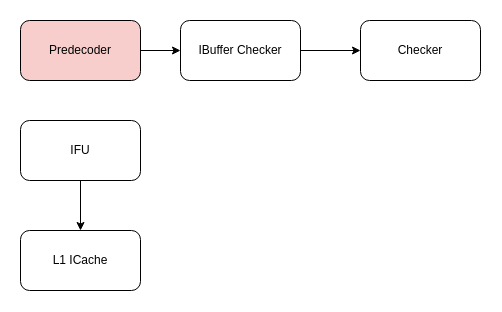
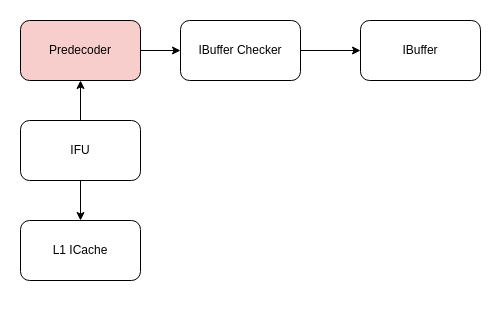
node "Checker": label "Checker" -> "IBuffer"
edge "IFU" -> "Predecoder": added
node "L1 ICache": moved (81, 261) -> (81, 251)
